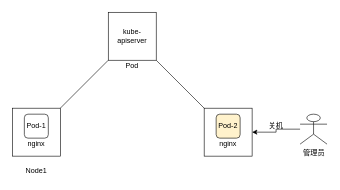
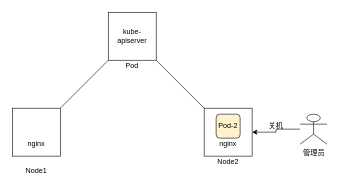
node "Pod-1": removed
node "Node2": added
